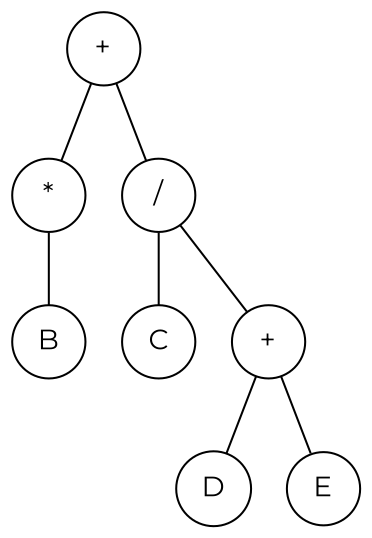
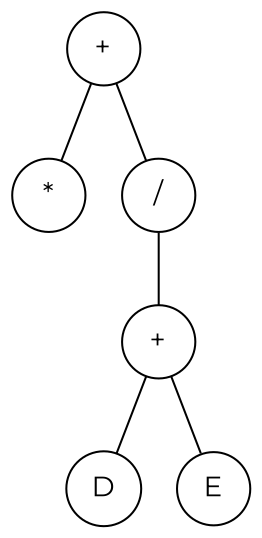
node "B": removed
node "C": removed
